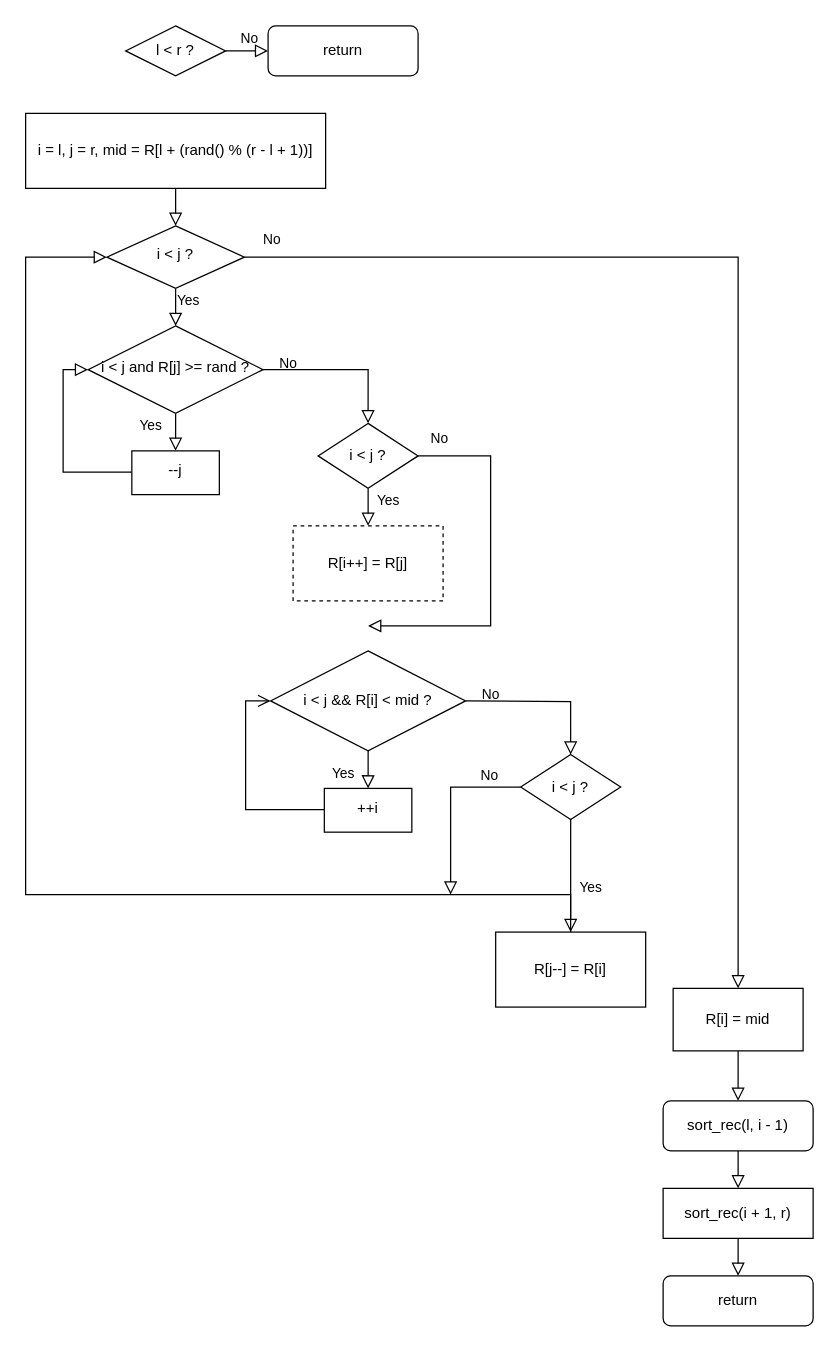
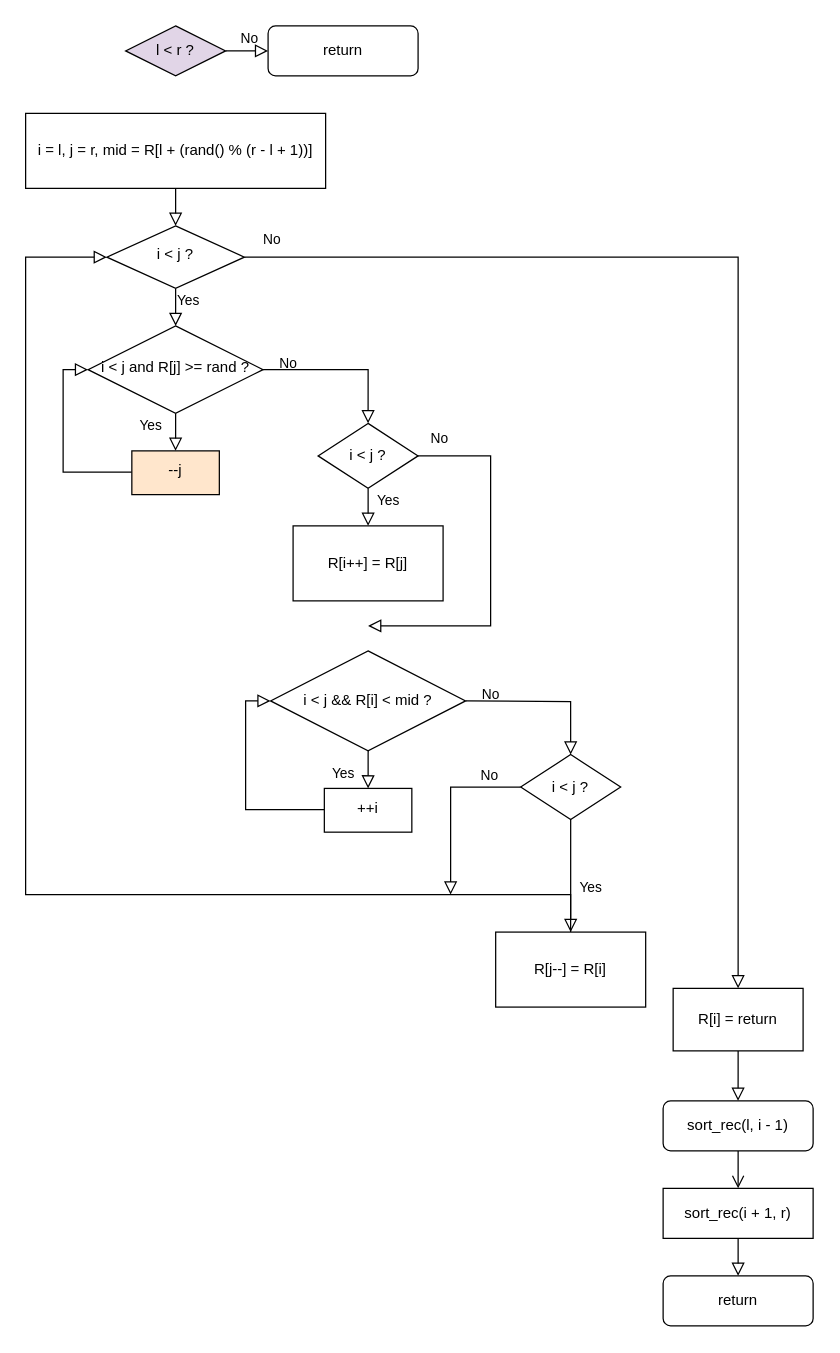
node "l < r ?": fillcolor #ffffff -> #e1d5e7
node "--j": fillcolor #ffffff -> #ffe6cc
node "R[i++] = R[j]": style dashed -> solid
edge "++i" -> "i < j && R[i] < mid ?": arrowhead open -> block
node "R[i] = mid": label "R[i] = mid" -> "R[i] = return"
edge "sort_rec(l, i - 1)" -> "sort_rec(i + 1, r)": arrowhead block -> open
